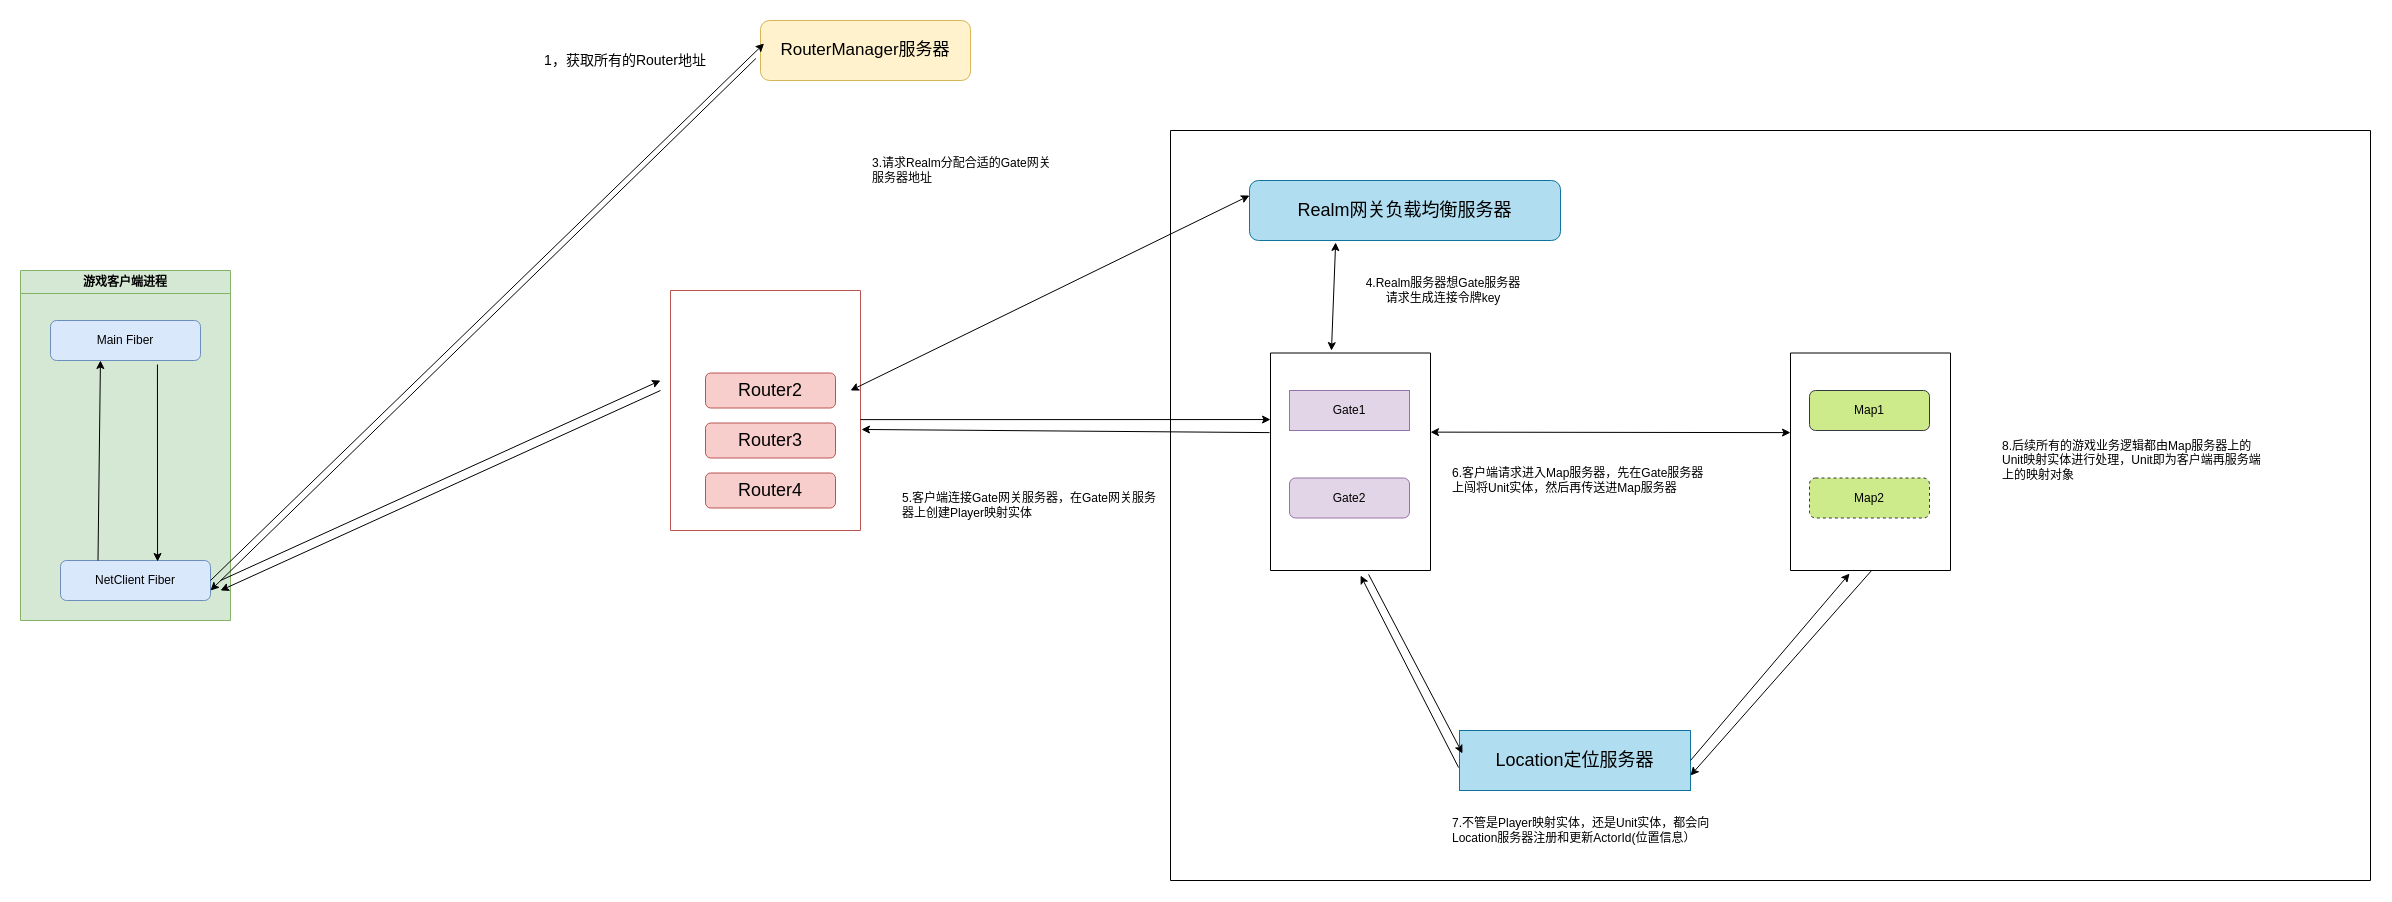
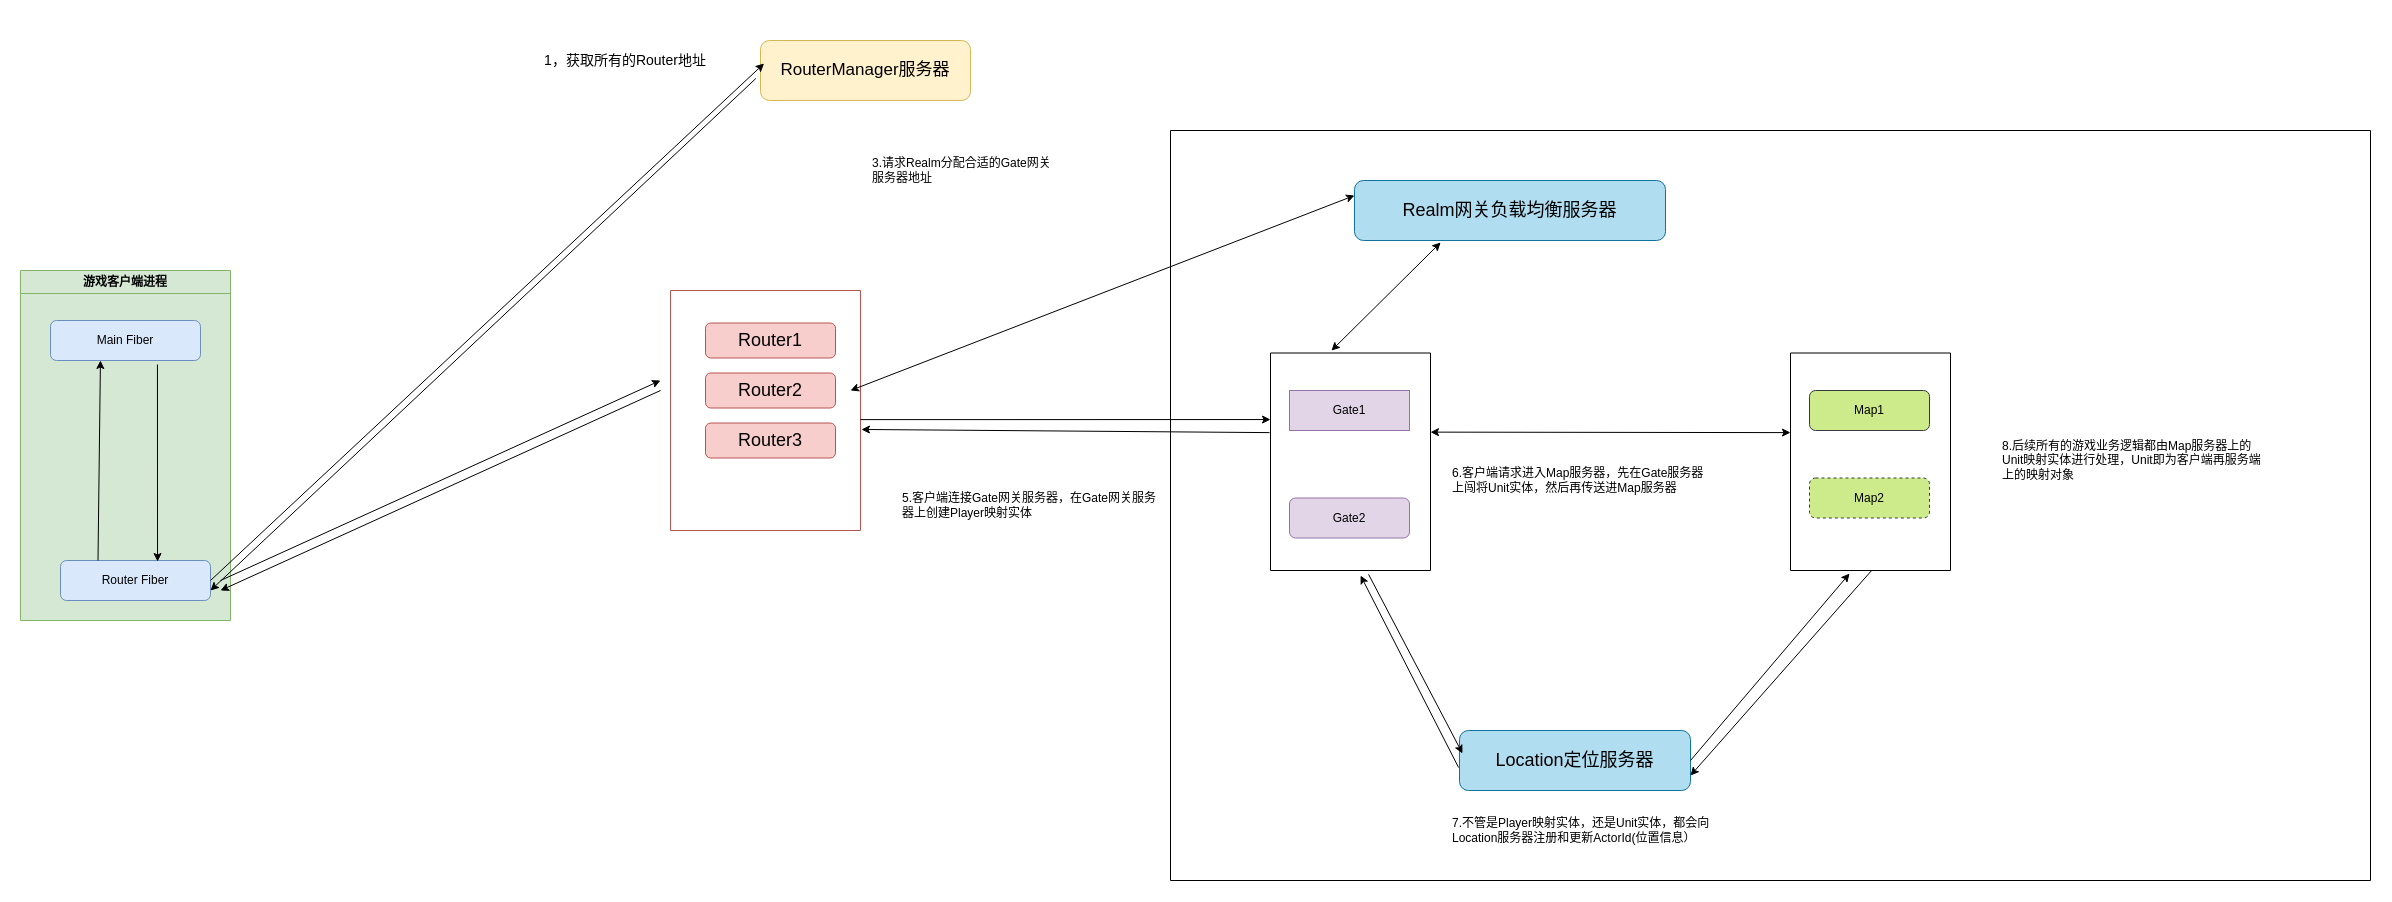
node "RouterManager服务器": moved (866, 51) -> (866, 71)
node "Realm网关负载均衡服务器": moved (1405, 211) -> (1510, 211)
node "4.Realm服务器想Gate服务器请求生成连接令牌key": removed
node "Router1": added
node "Router4": removed
node "Gate2": moved (1350, 498) -> (1350, 518)
node "NetClient Fiber": label "NetClient Fiber" -> "Router Fiber"
node "Location定位服务器": shape rectangle -> rounded rectangle
